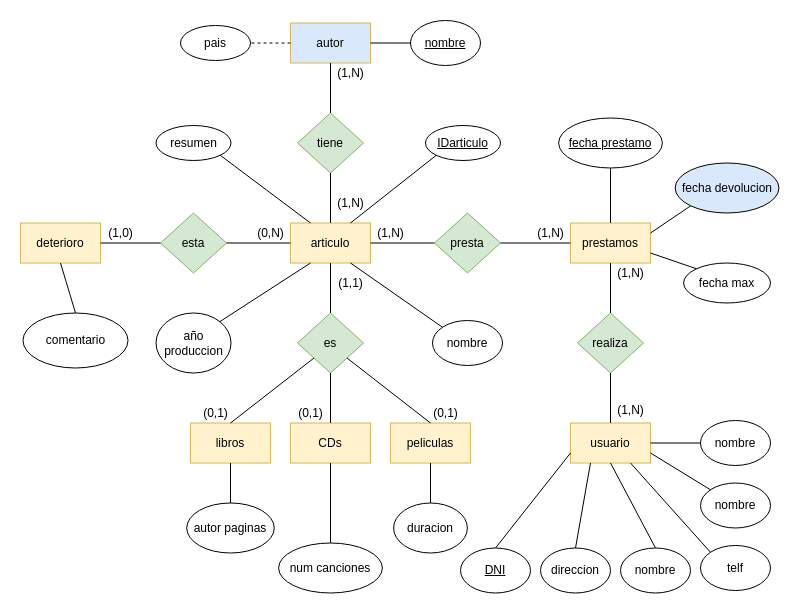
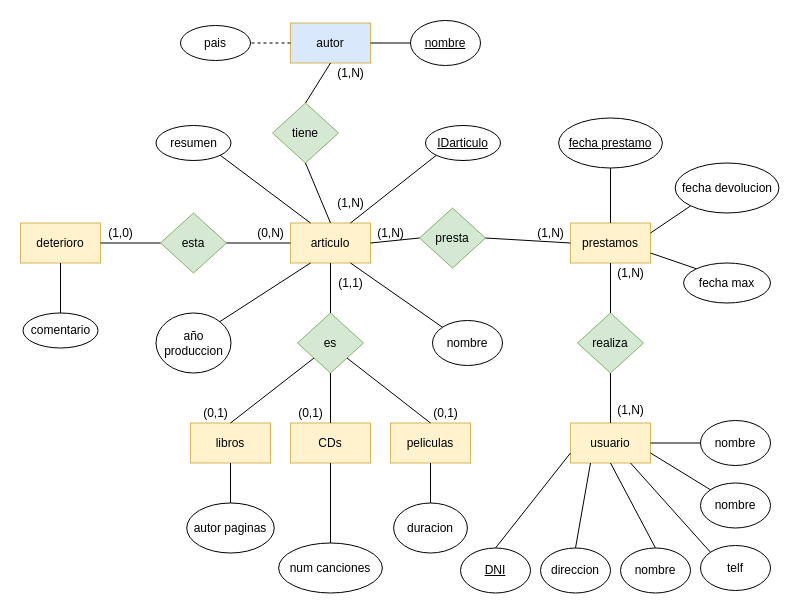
node "tiene": moved (331, 143) -> (306, 133)
node "fecha devolucion": fillcolor #dae8fc -> #ffffff
node "presta": moved (468, 243) -> (453, 238)
node "comentario": size 105x55 -> 75x35
